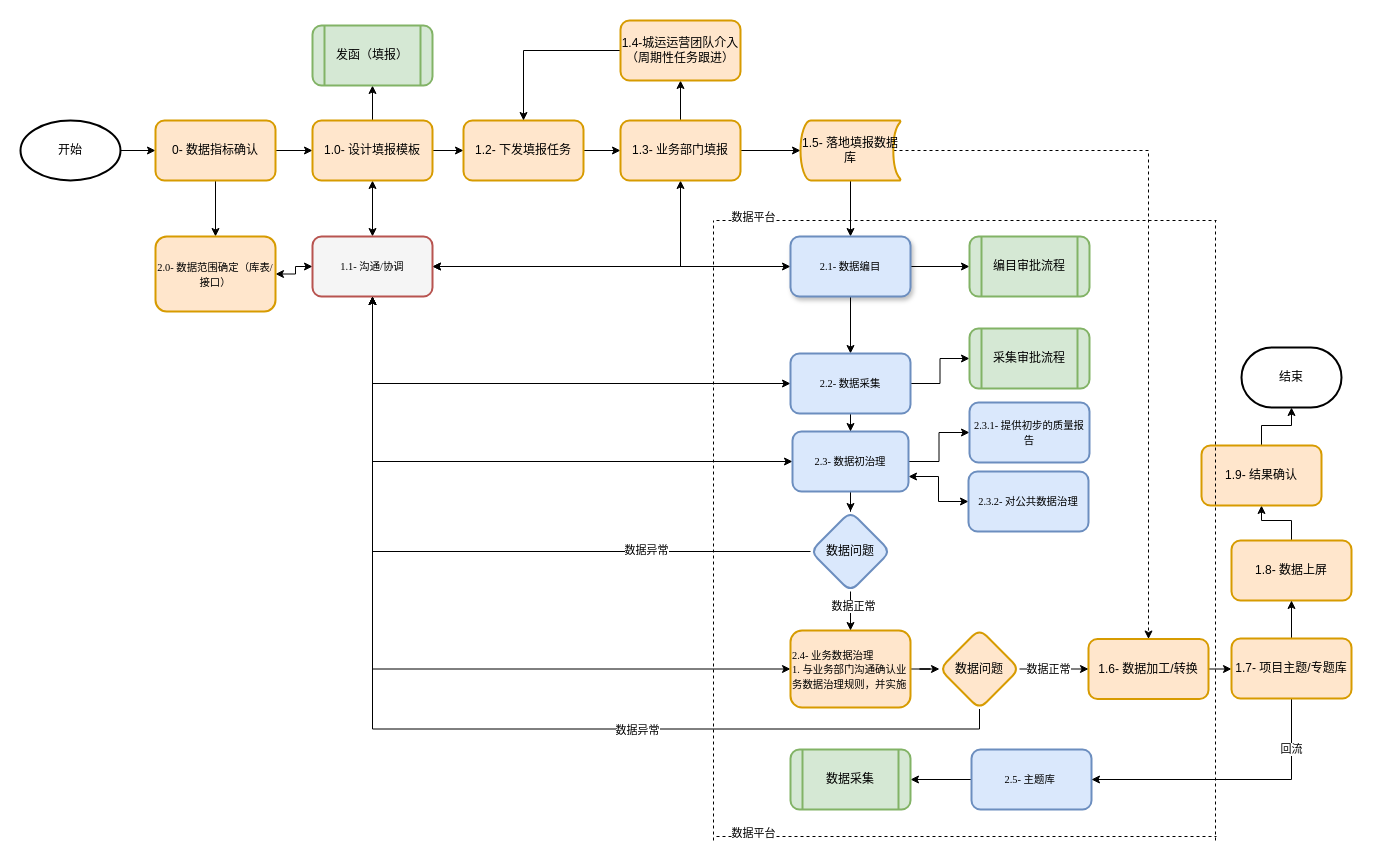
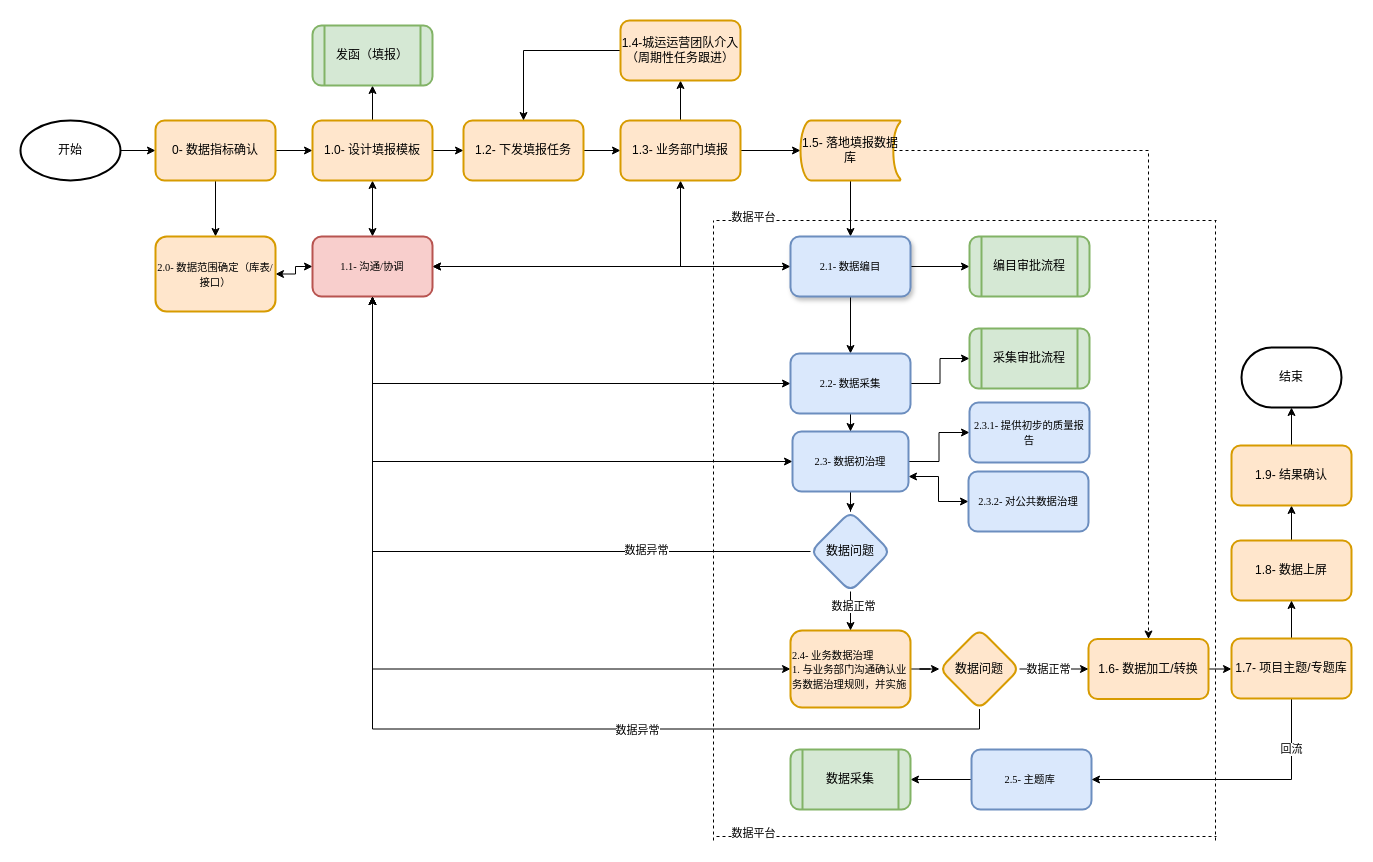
node "1.1- 沟通/协调": fillcolor #f5f5f5 -> #f8cecc
node "1.9- 结果确认": moved (1262, 476) -> (1292, 476)
